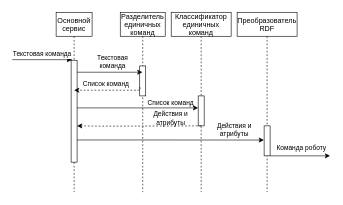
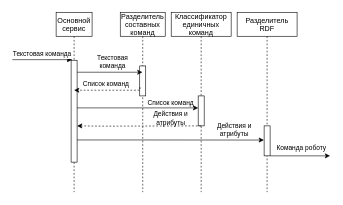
node "Разделитель единичных команд": label "Разделитель единичных команд" -> "Разделитель составных команд"
node "Преобразователь RDF": label "Преобразователь RDF" -> "Разделитель RDF"
